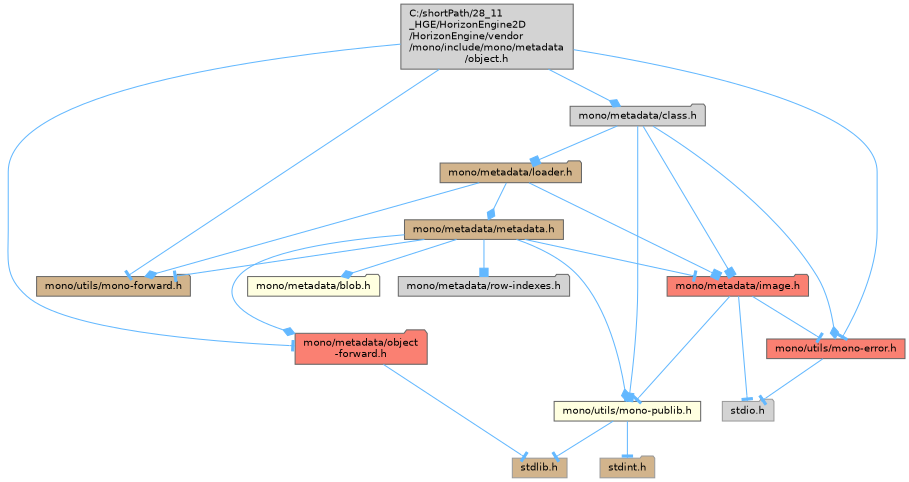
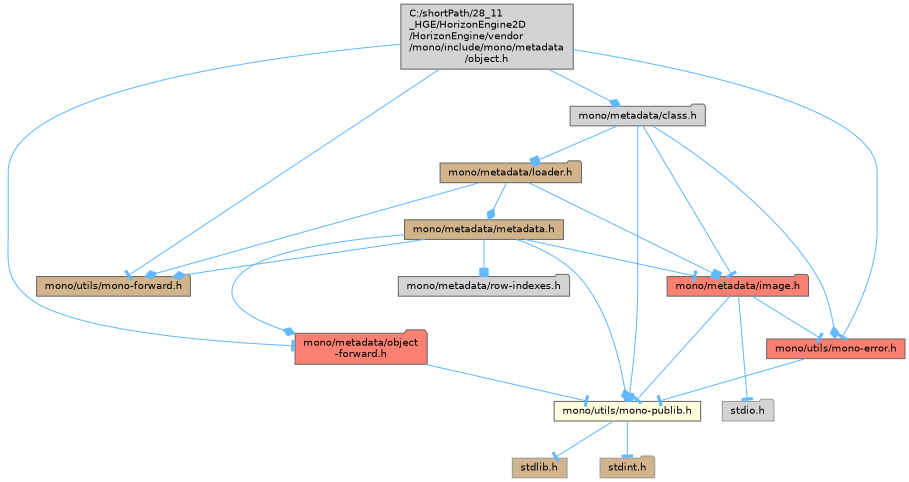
edge "mono/metadata/class.h" -> "mono/metadata/image.h": arrowhead box -> tee
edge "mono/metadata/metadata.h" -> "mono/utils/mono-forward.h": arrowhead tee -> diamond
node "mono/metadata/blob.h": removed
edge "mono/utils/mono-error.h" -> "stdio.h": now "mono/utils/mono-error.h" -> "mono/utils/mono-publib.h"
edge "mono/metadata/object -forward.h" -> "stdlib.h": now "mono/metadata/object -forward.h" -> "mono/utils/mono-publib.h"
